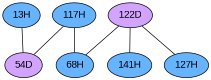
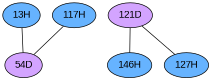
node "122D": label "122D" -> "121D"
node "68H": removed
node "141H": label "141H" -> "146H"
